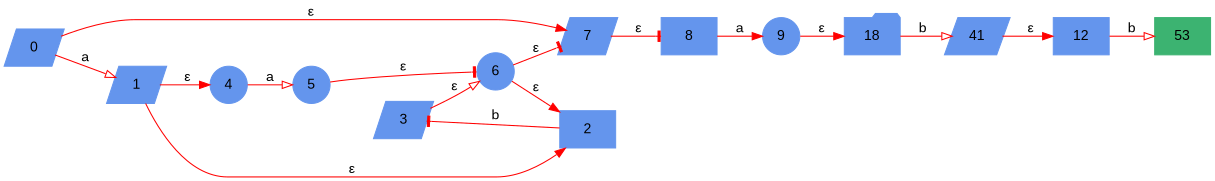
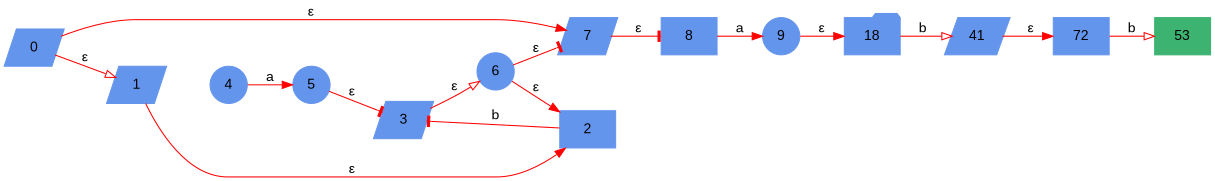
node "12": label "12" -> "72"
edge "0" -> "1": label "a" -> "ε"
edge "5" -> "6": now "5" -> "3"
edge "1" -> "4": removed, label "ε"
edge "4" -> "5": arrowhead onormal -> normal
